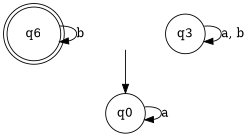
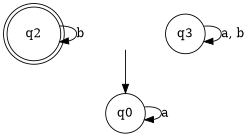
node "q6": label "q6" -> "q2"
